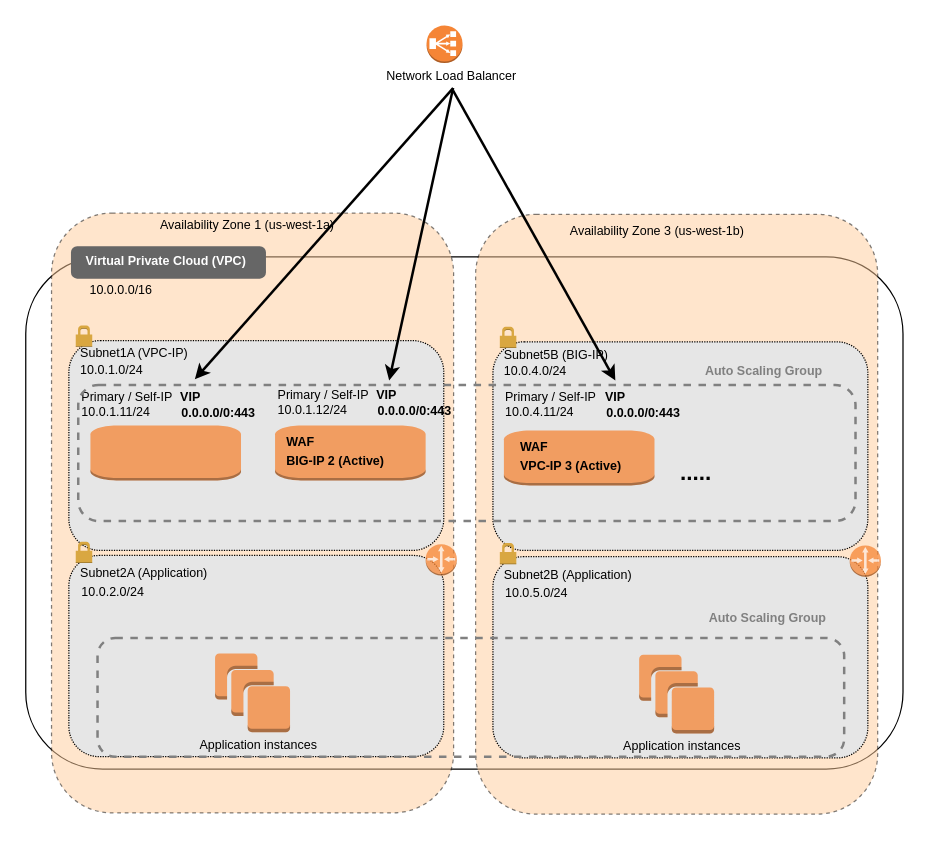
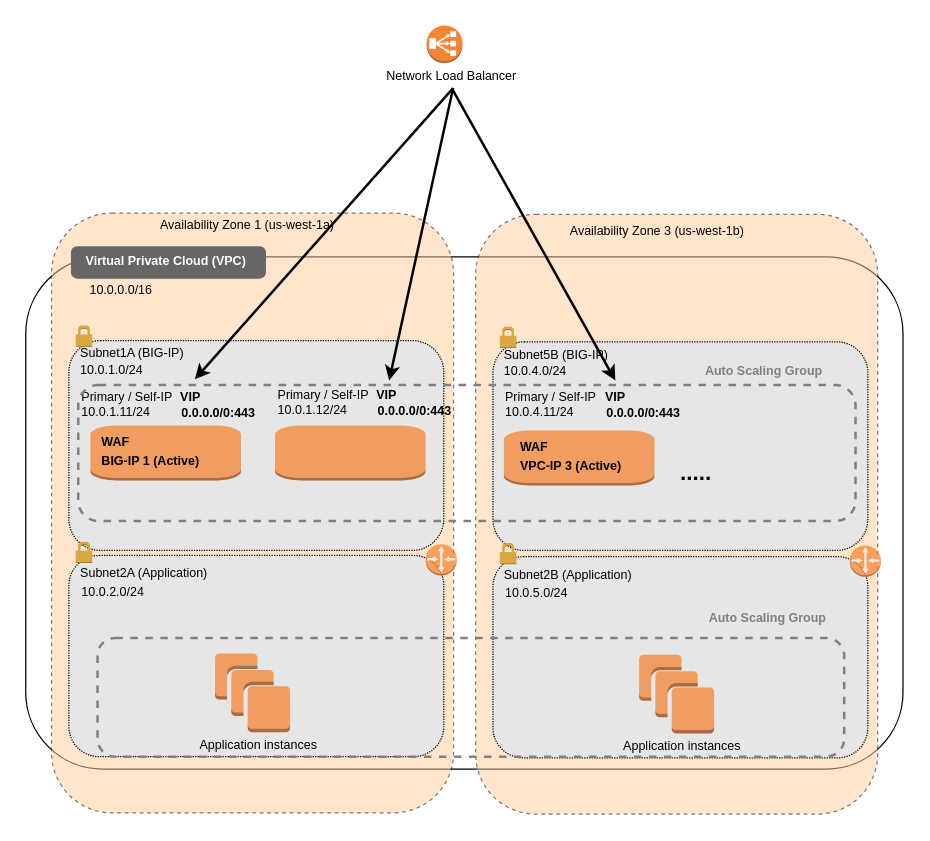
node "Subnet1A (VPC-IP)": label "Subnet1A (VPC-IP)" -> "Subnet1A (BIG-IP)"
node "WAF BIG-IP 1 (Active)": added
node "WAF BIG-IP 2 (Active)": removed
